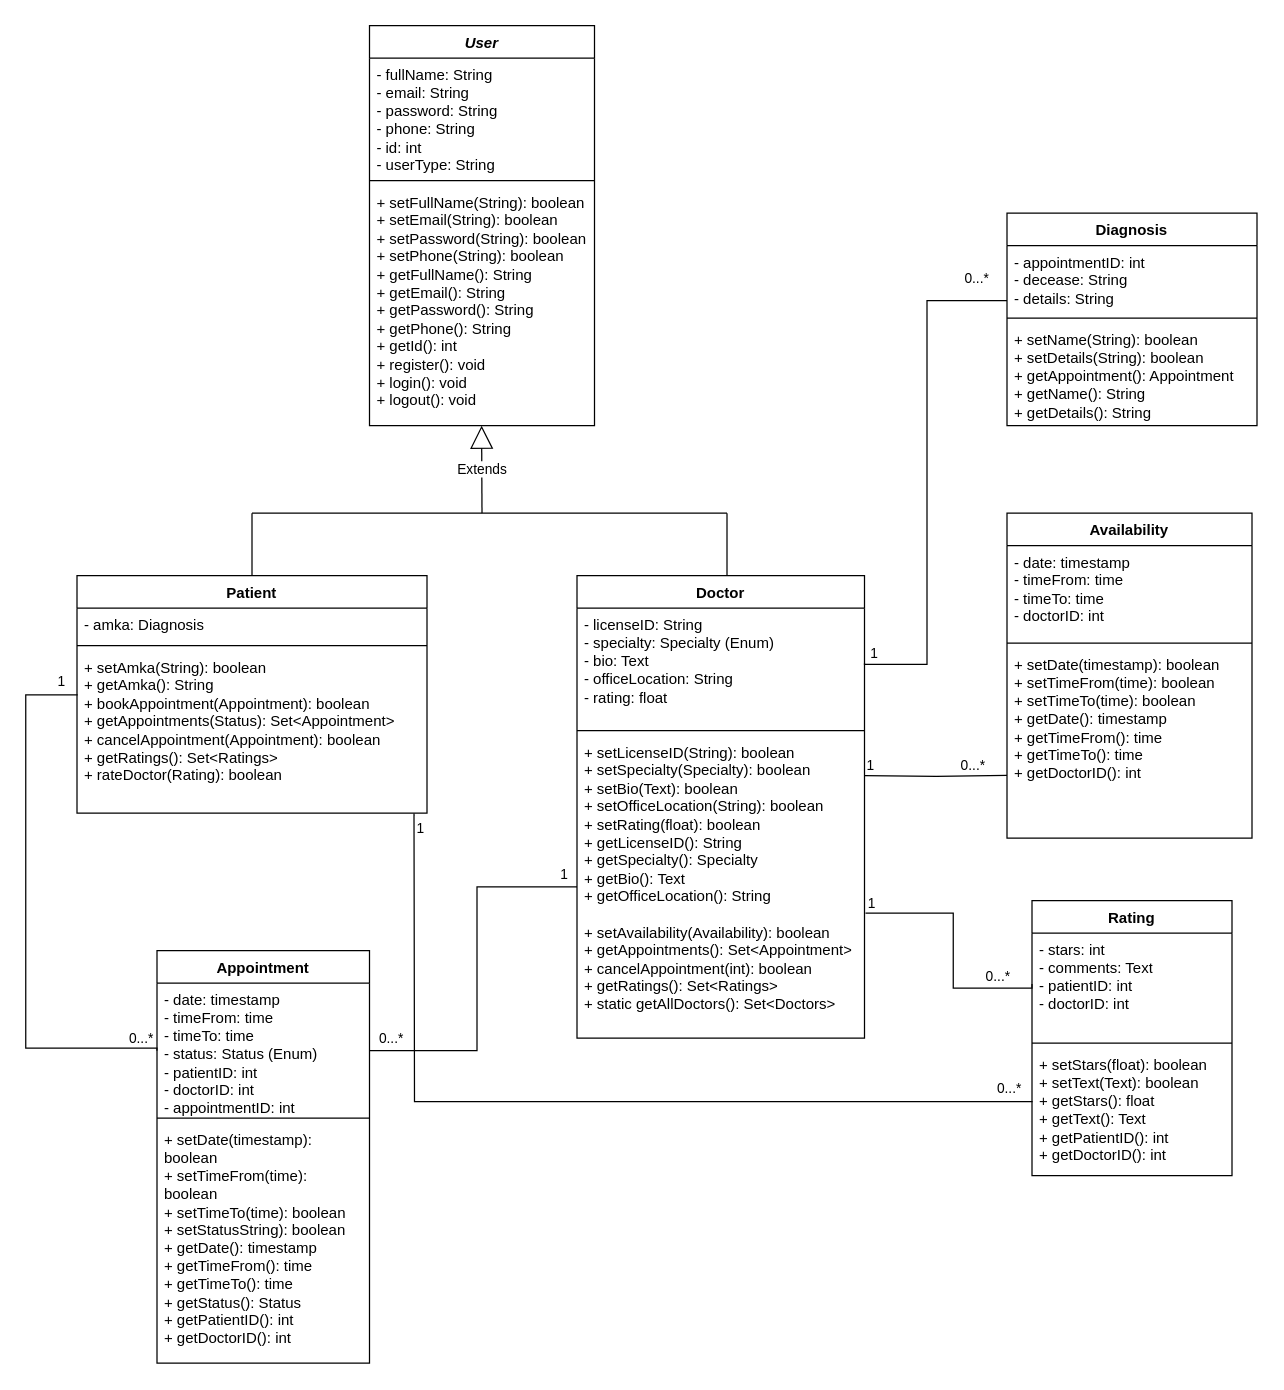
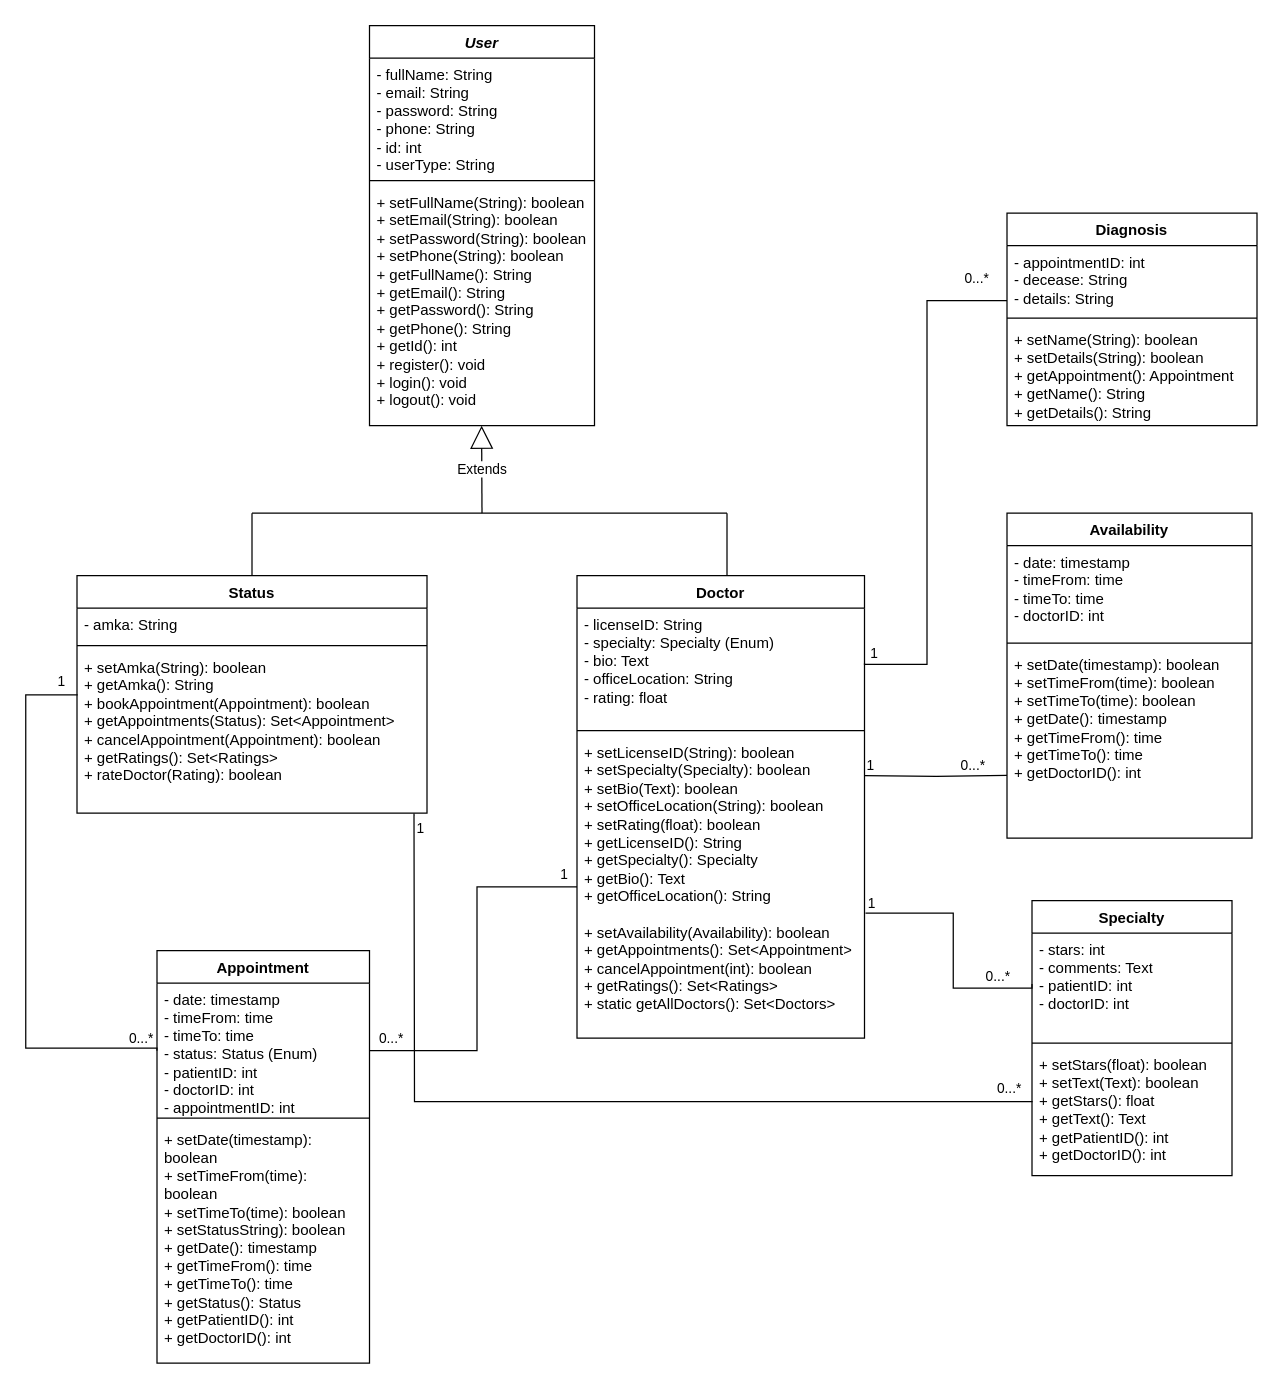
node "Patient": label "Patient" -> "Status"
node "- amka: Diagnosis": label "- amka: Diagnosis" -> "- amka: String"
node "Rating": label "Rating" -> "Specialty"
